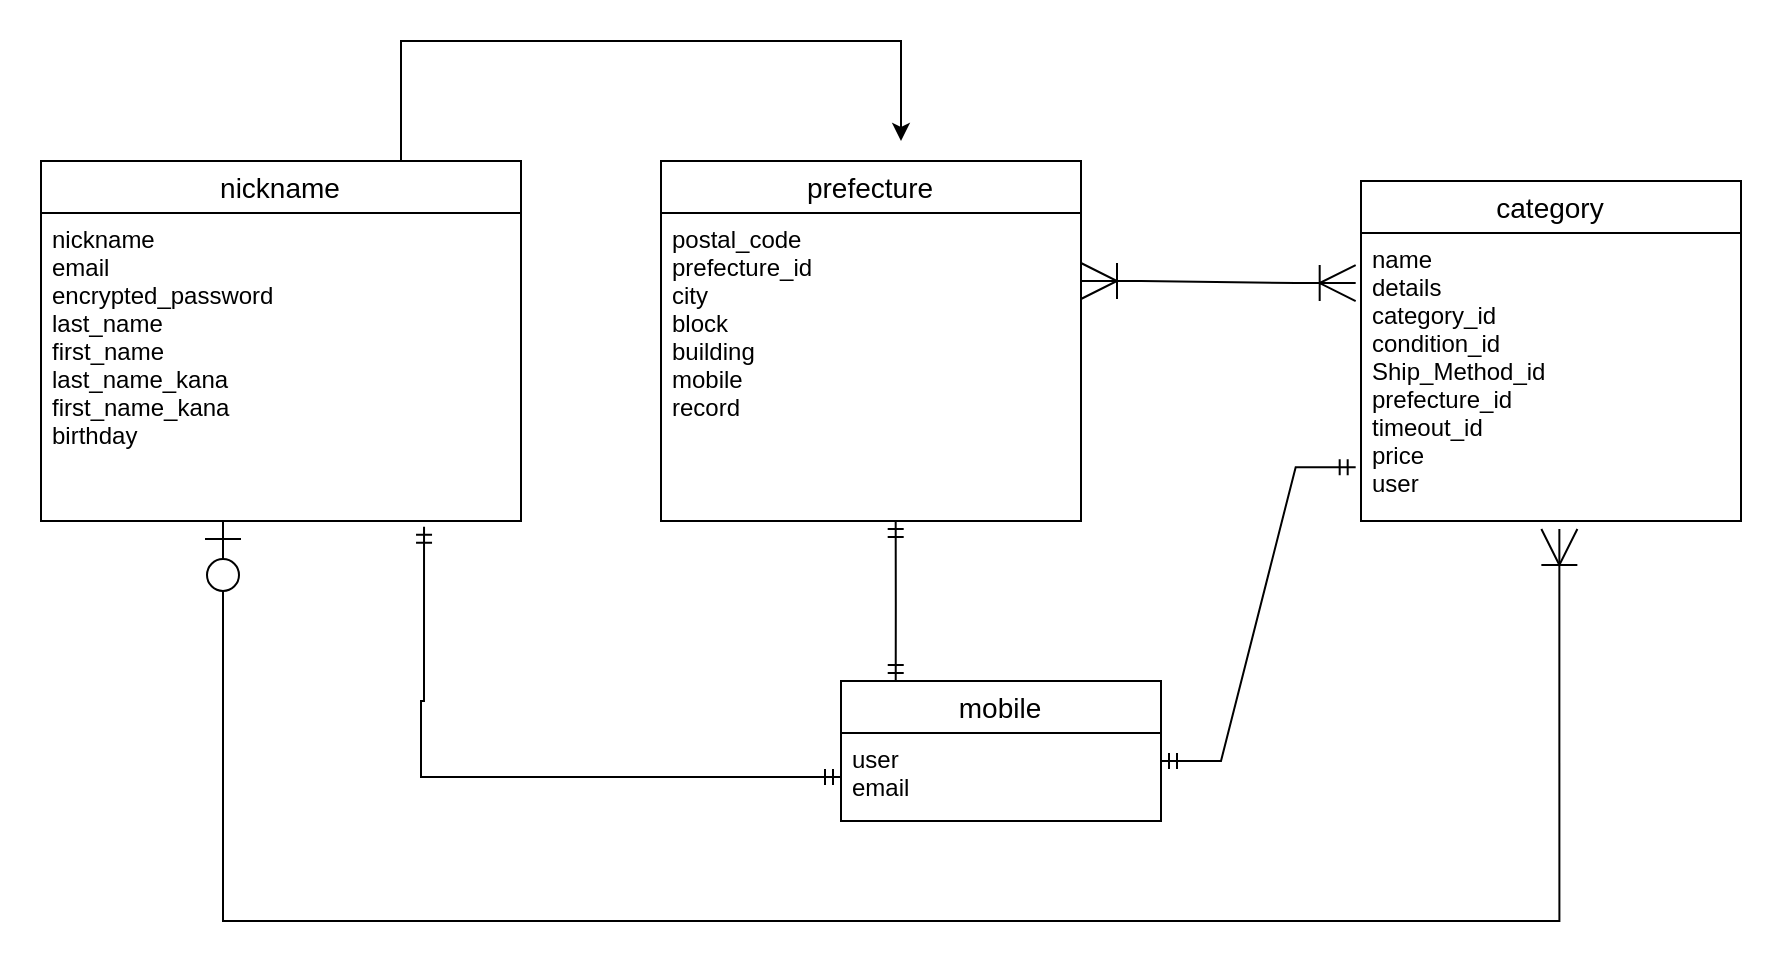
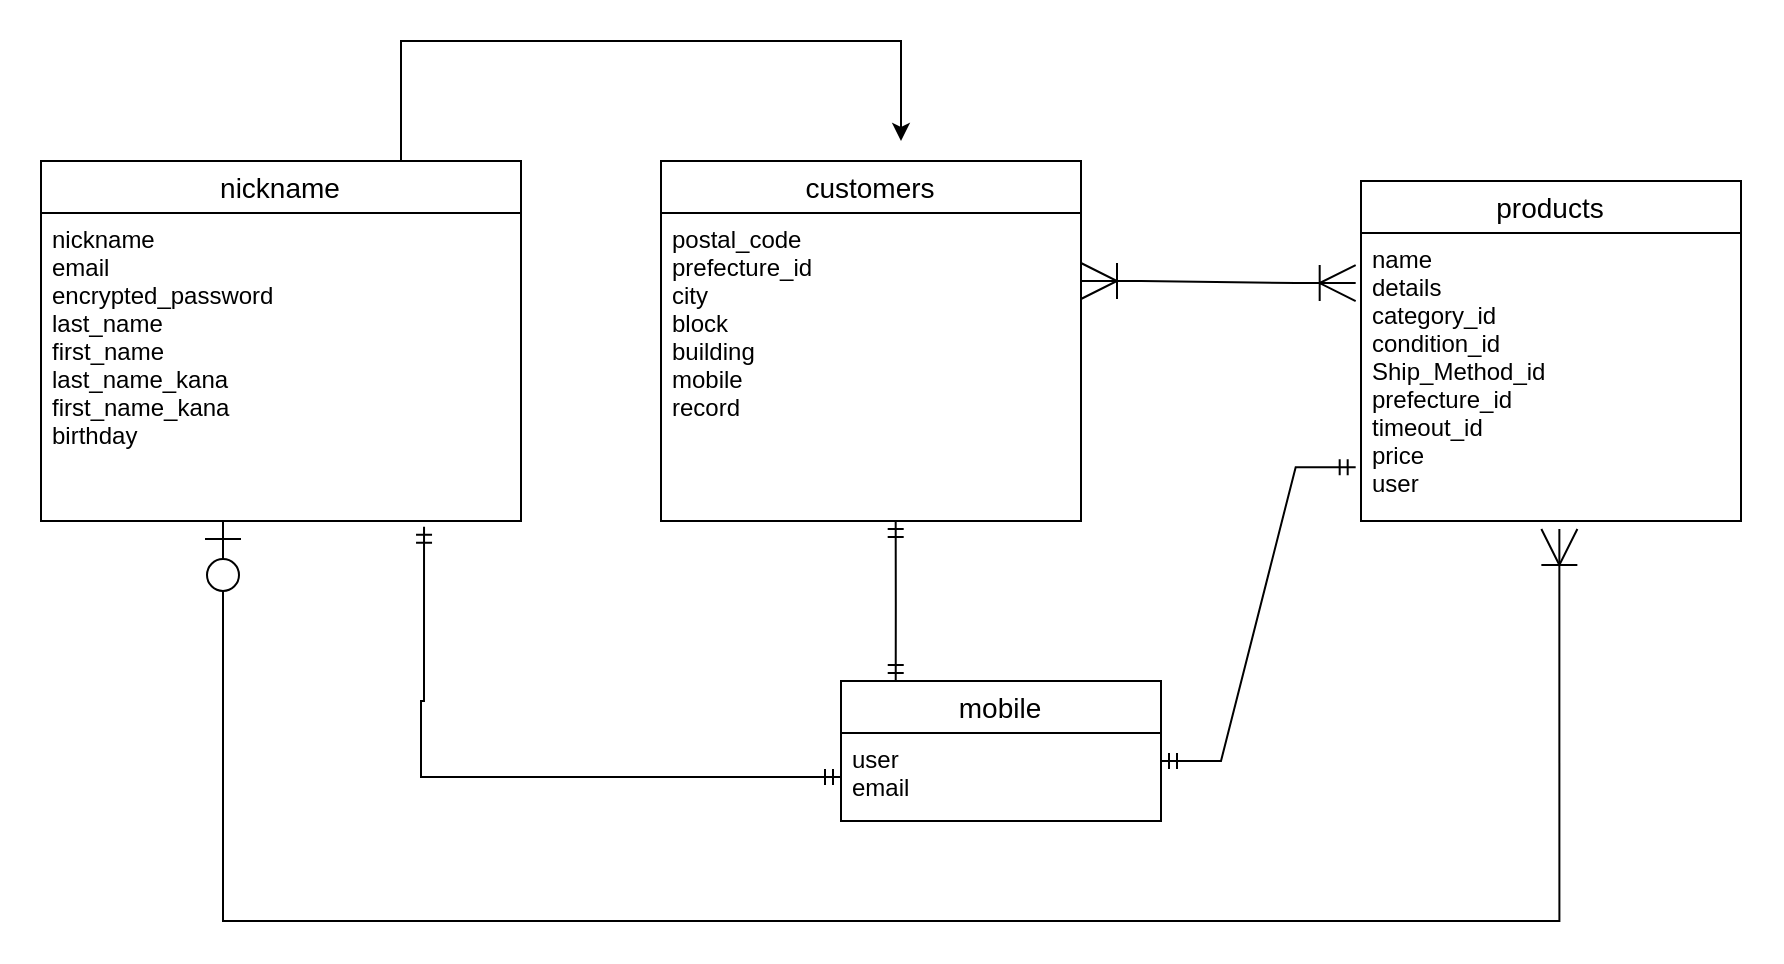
node "prefecture": label "prefecture" -> "customers"
node "category": label "category" -> "products"
